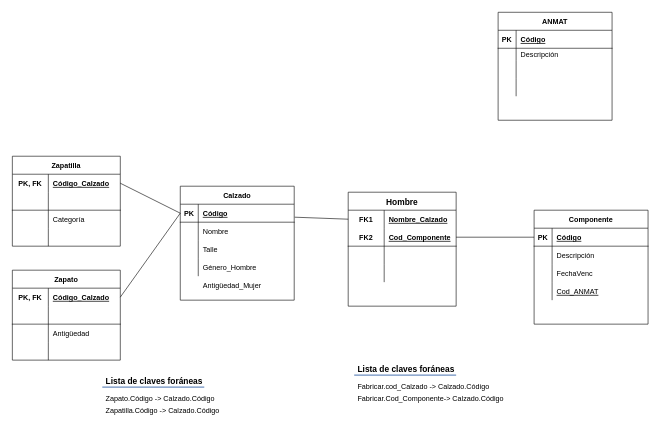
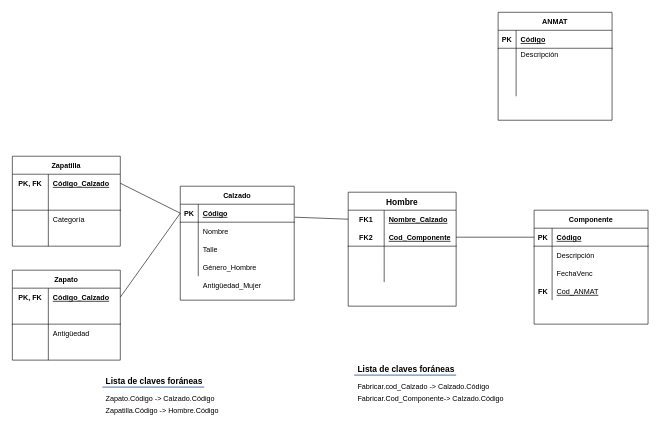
node "FK": added
node "Zapatilla.Código -> Calzado.Código": label "Zapatilla.Código -> Calzado.Código" -> "Zapatilla.Código -> Hombre.Código"
